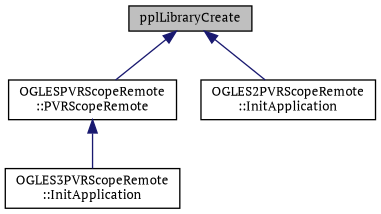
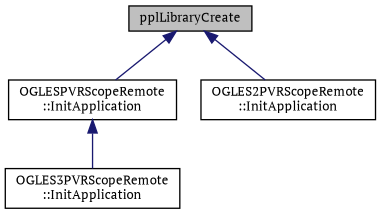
node "OGLESPVRScopeRemote ::PVRScopeRemote": label "OGLESPVRScopeRemote ::PVRScopeRemote" -> "OGLESPVRScopeRemote ::InitApplication"
